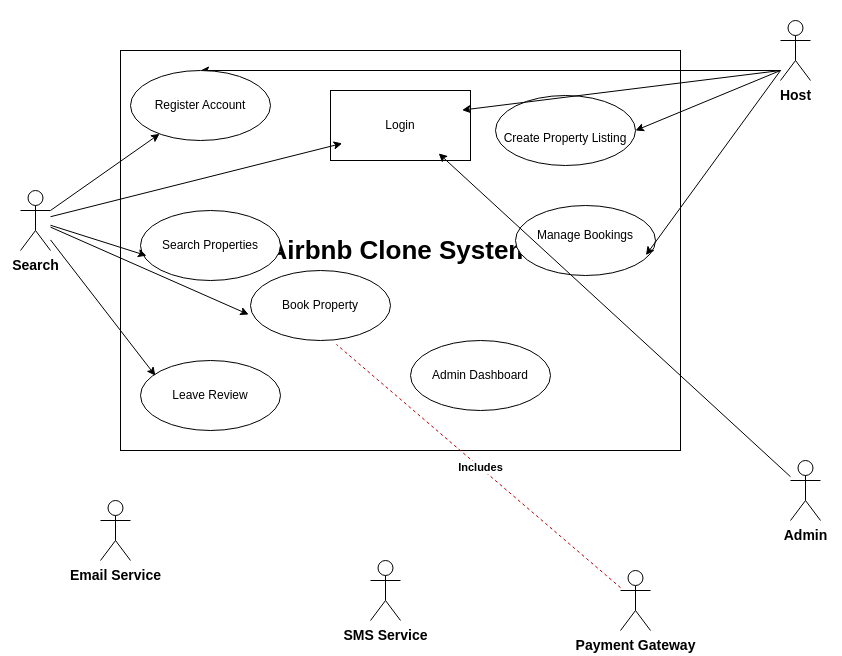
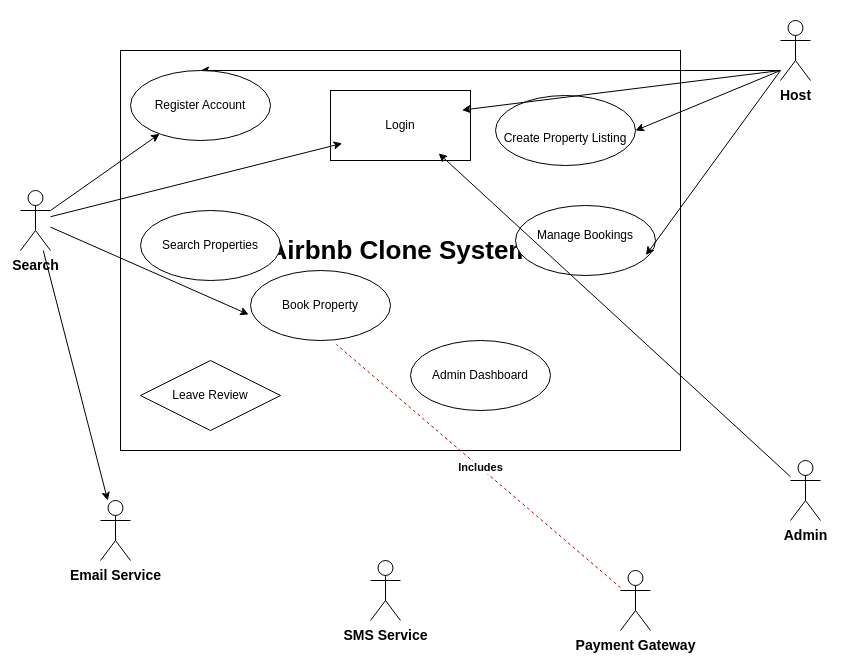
edge "Search" -> "Search Properties": removed
edge "Search" -> "Leave Review": now "Search" -> "Email Service"
node "Leave Review": shape ellipse -> diamond
